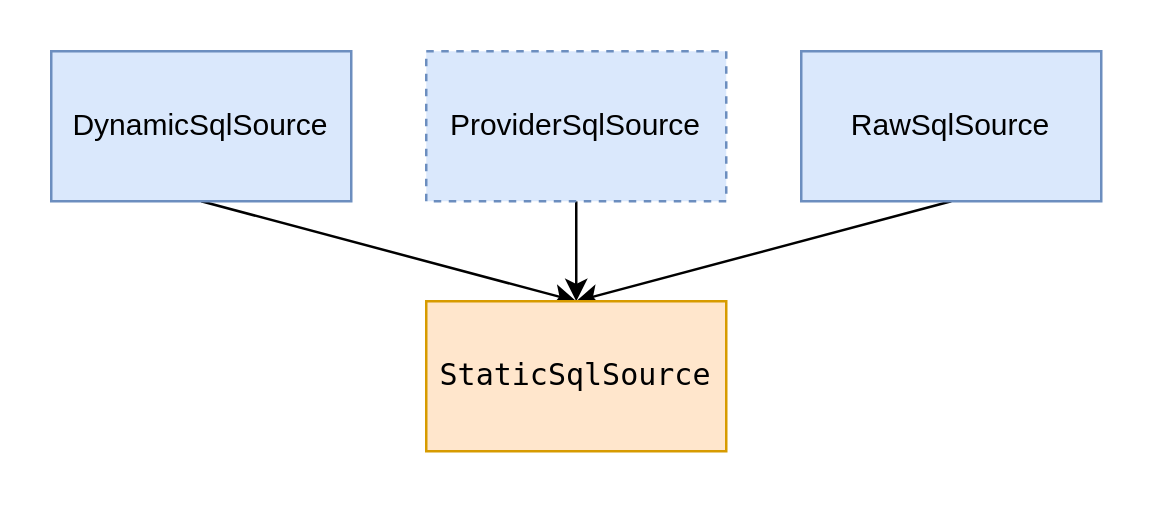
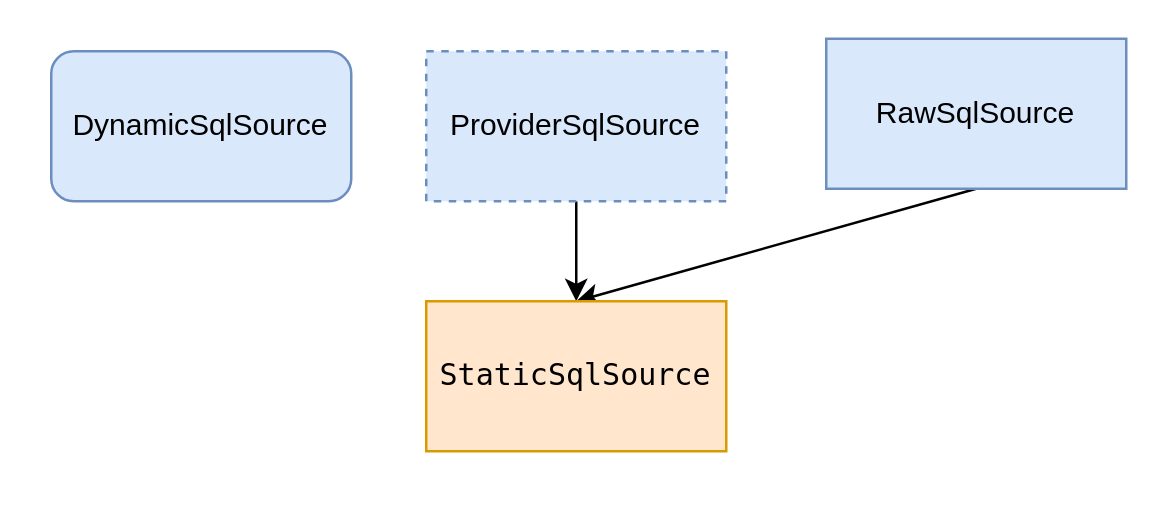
node "DynamicSqlSource": shape rectangle -> rounded rectangle
node "RawSqlSource": moved (951, 126) -> (976, 114)
edge "DynamicSqlSource" -> "StaticSqlSource": removed
